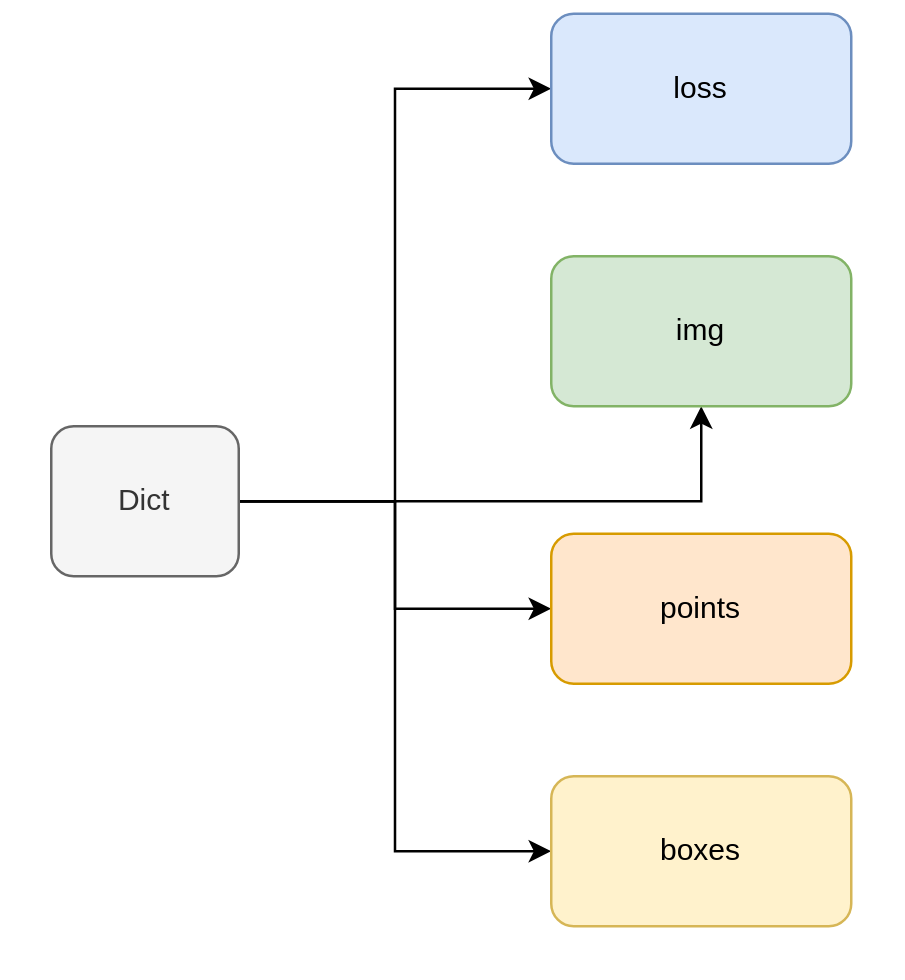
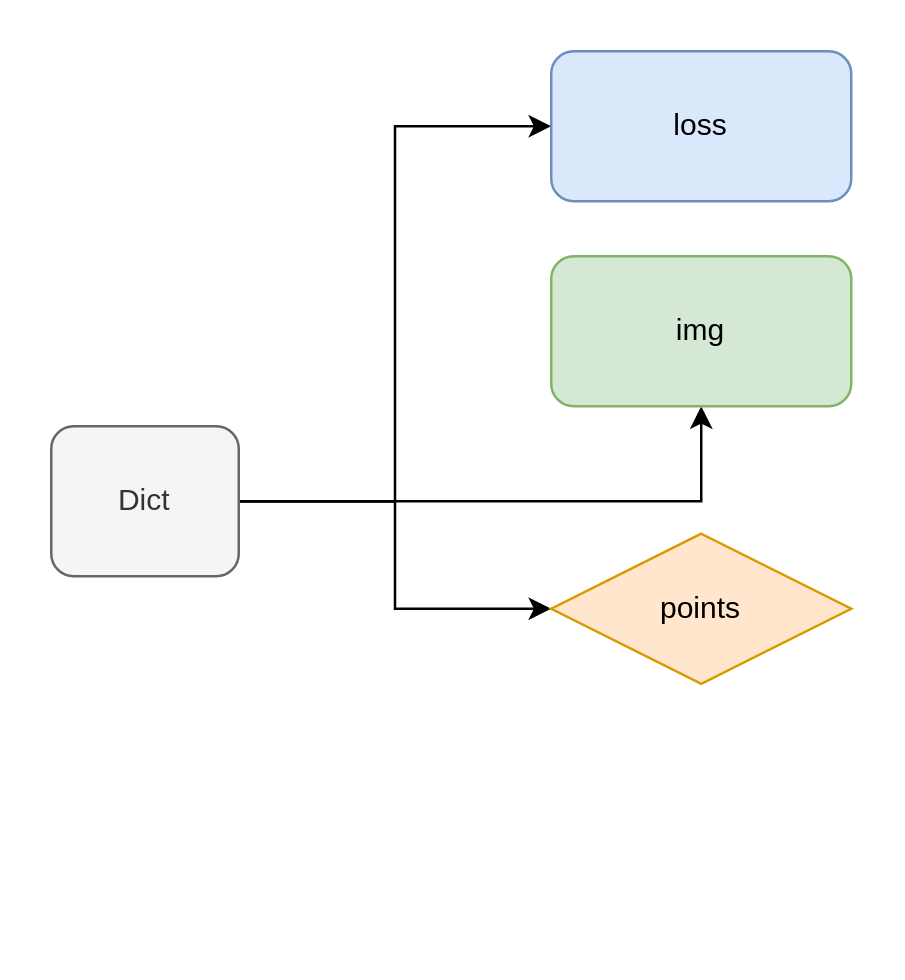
node "loss": moved (701, 89) -> (701, 126)
node "points": shape rounded rectangle -> diamond
edge "Dict" -> "boxes": removed
node "boxes": removed
